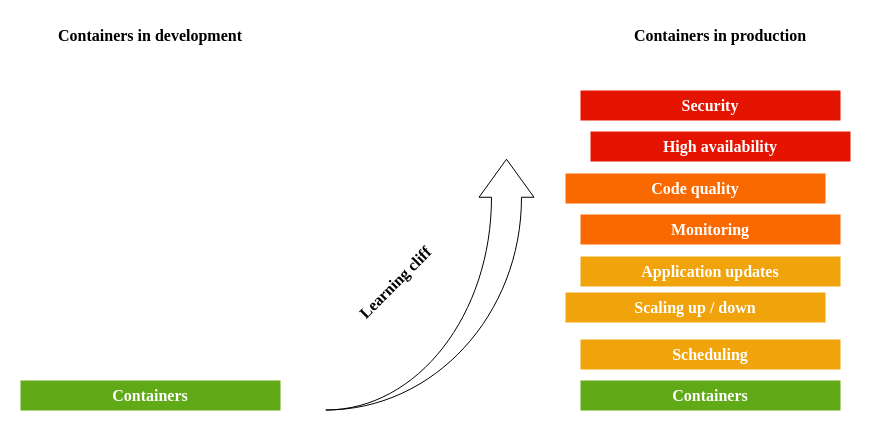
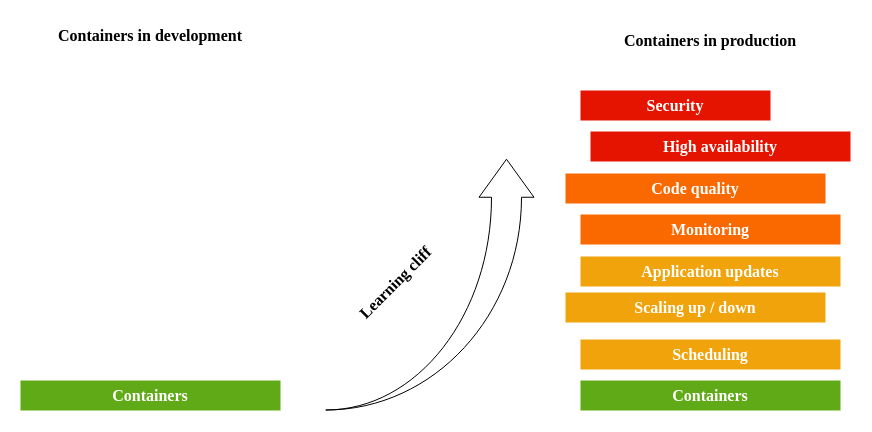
node "Containers in production": moved (721, 36) -> (711, 41)
node "Security": size 260x30 -> 190x30
